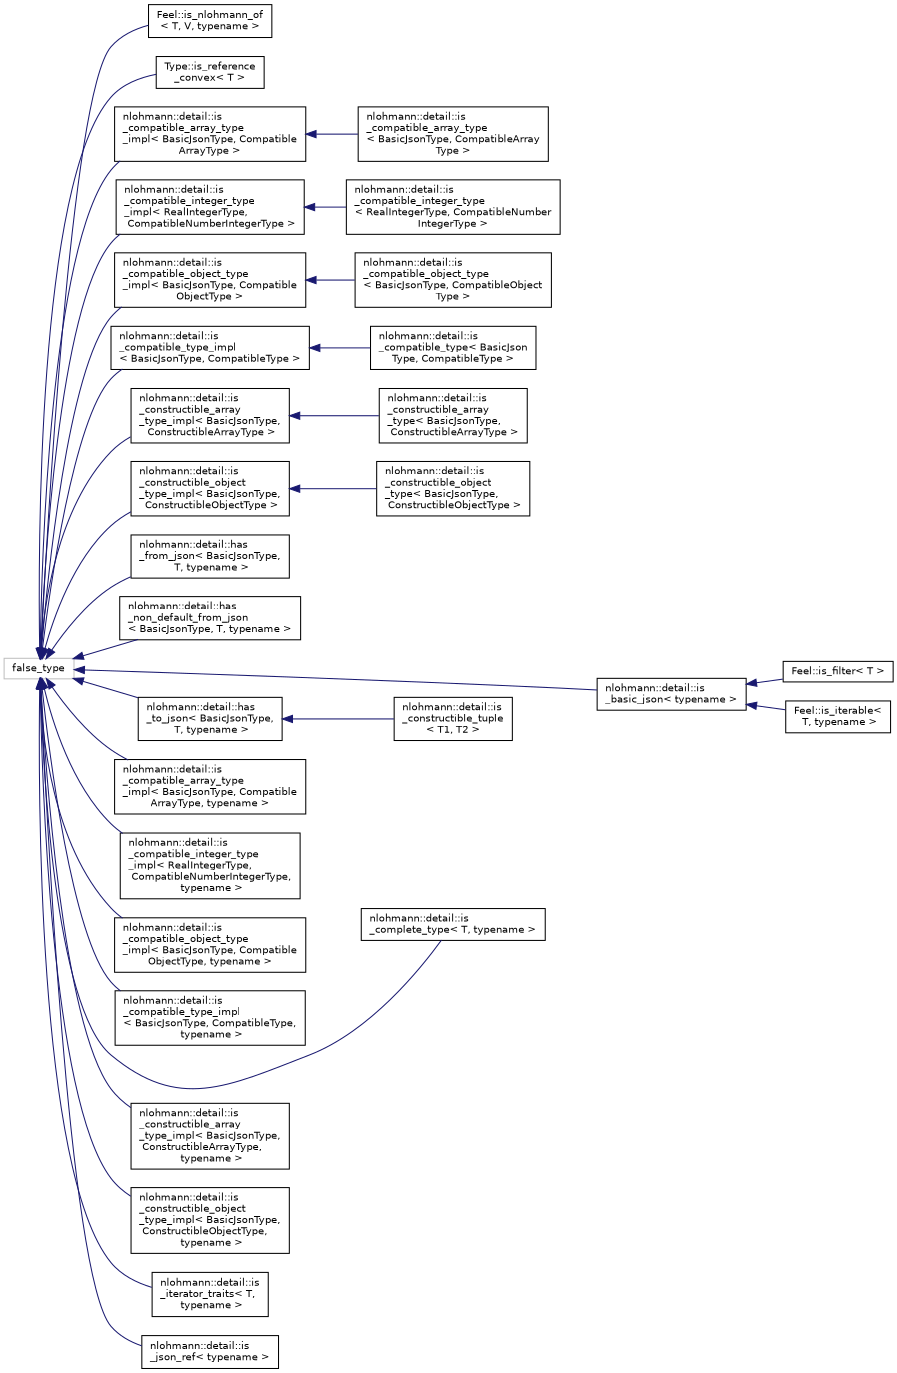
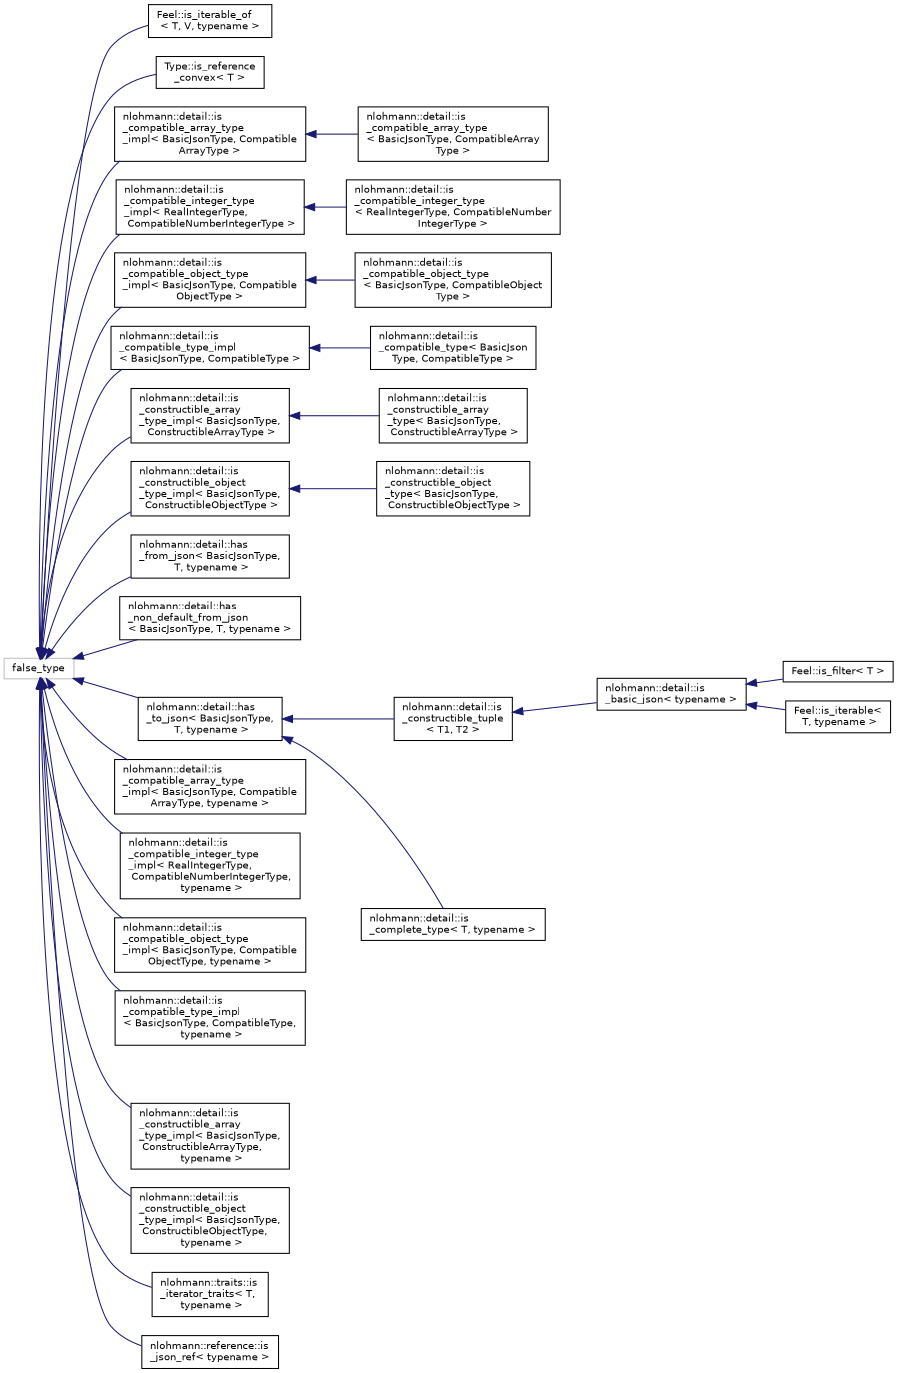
node "Feel::is_nlohmann_of < T, V, typename >": label "Feel::is_nlohmann_of < T, V, typename >" -> "Feel::is_iterable_of < T, V, typename >"
edge "nlohmann::detail::is _basic_json< typename >" -> "false_type": now "nlohmann::detail::is _basic_json< typename >" -> "nlohmann::detail::is _constructible_tuple < T1, T2 >"
edge "nlohmann::detail::is _complete_type< T, typename >" -> "false_type": now "nlohmann::detail::is _complete_type< T, typename >" -> "nlohmann::detail::has _to_json< BasicJsonType, T, typename >"
node "nlohmann::detail::is _iterator_traits< T, typename >": label "nlohmann::detail::is _iterator_traits< T, typename >" -> "nlohmann::traits::is _iterator_traits< T, typename >"
node "nlohmann::detail::is _json_ref< typename >": label "nlohmann::detail::is _json_ref< typename >" -> "nlohmann::reference::is _json_ref< typename >"
